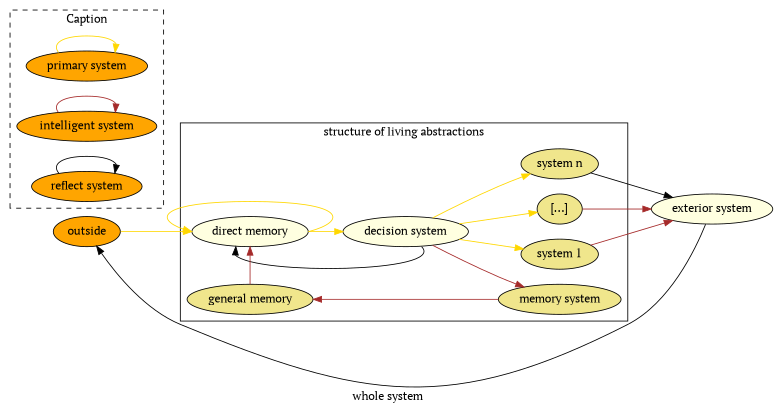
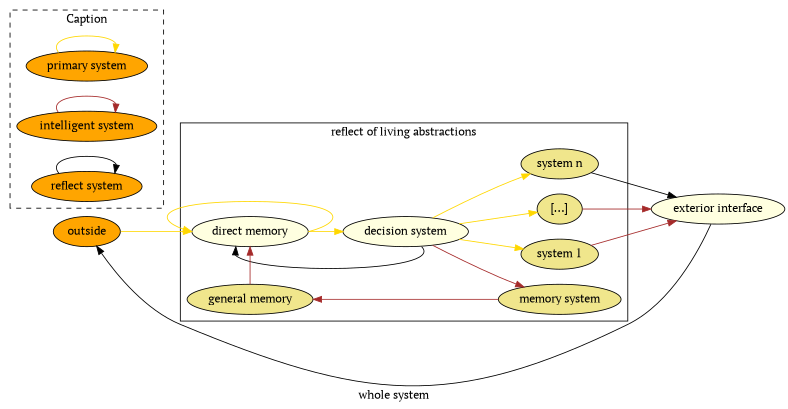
cluster "structure of living abstractions": label "structure of living abstractions" -> "reflect of living abstractions"
node "exterior system": label "exterior system" -> "exterior interface"
